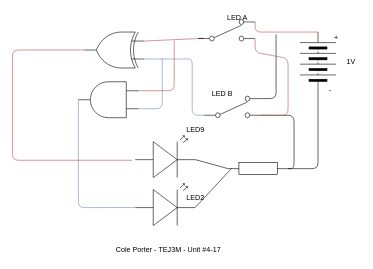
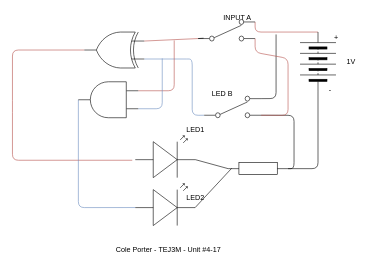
node "LED A": label "LED A" -> "INPUT A"
node "LED9": label "LED9" -> "LED1"
